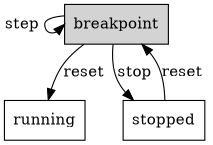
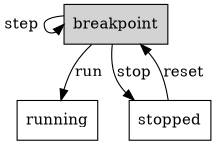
edge "breakpoint" -> "running": label "reset " -> "run "
